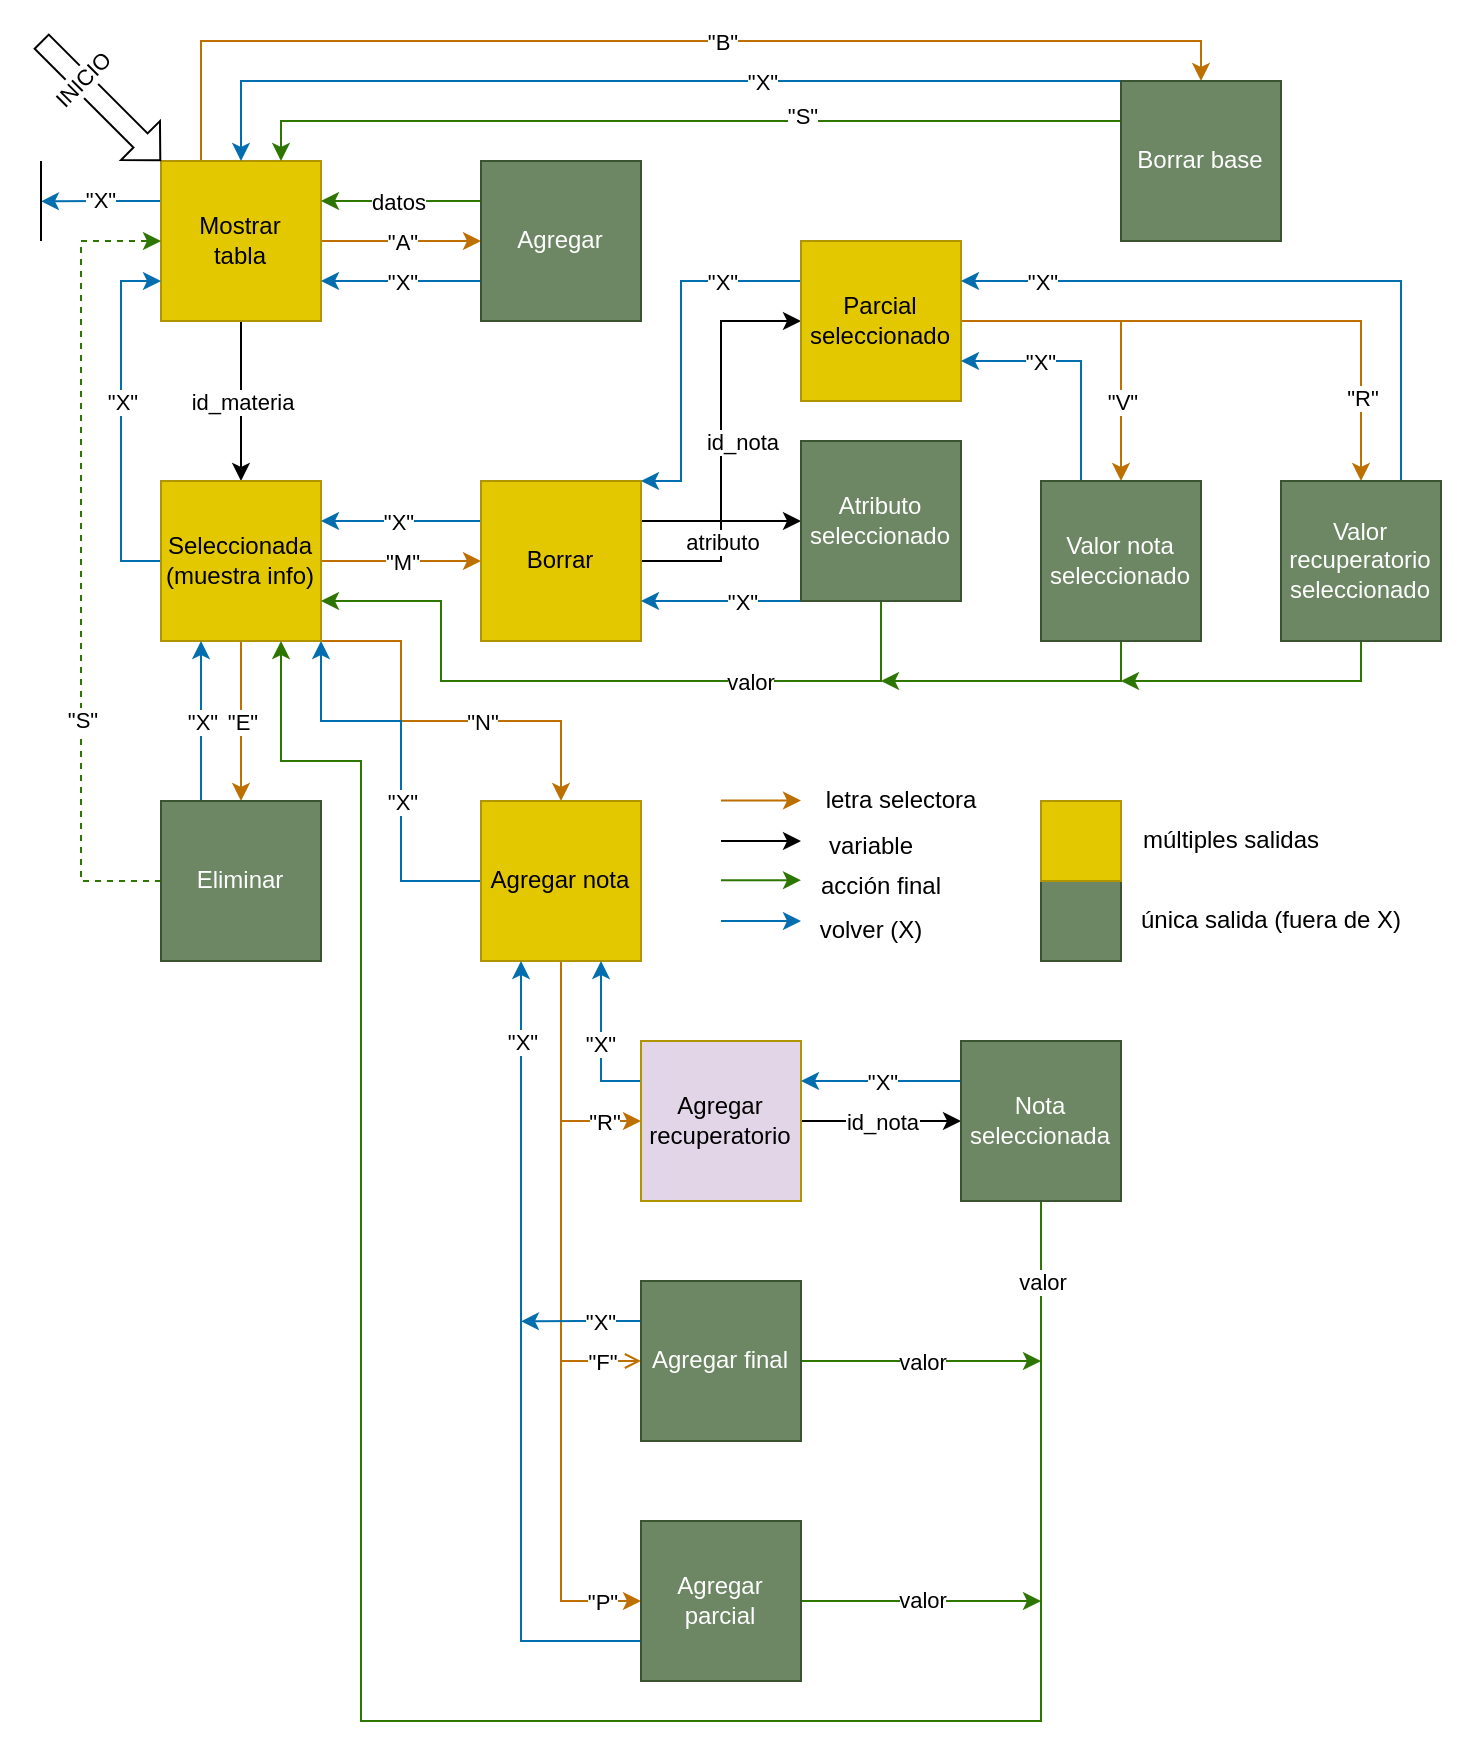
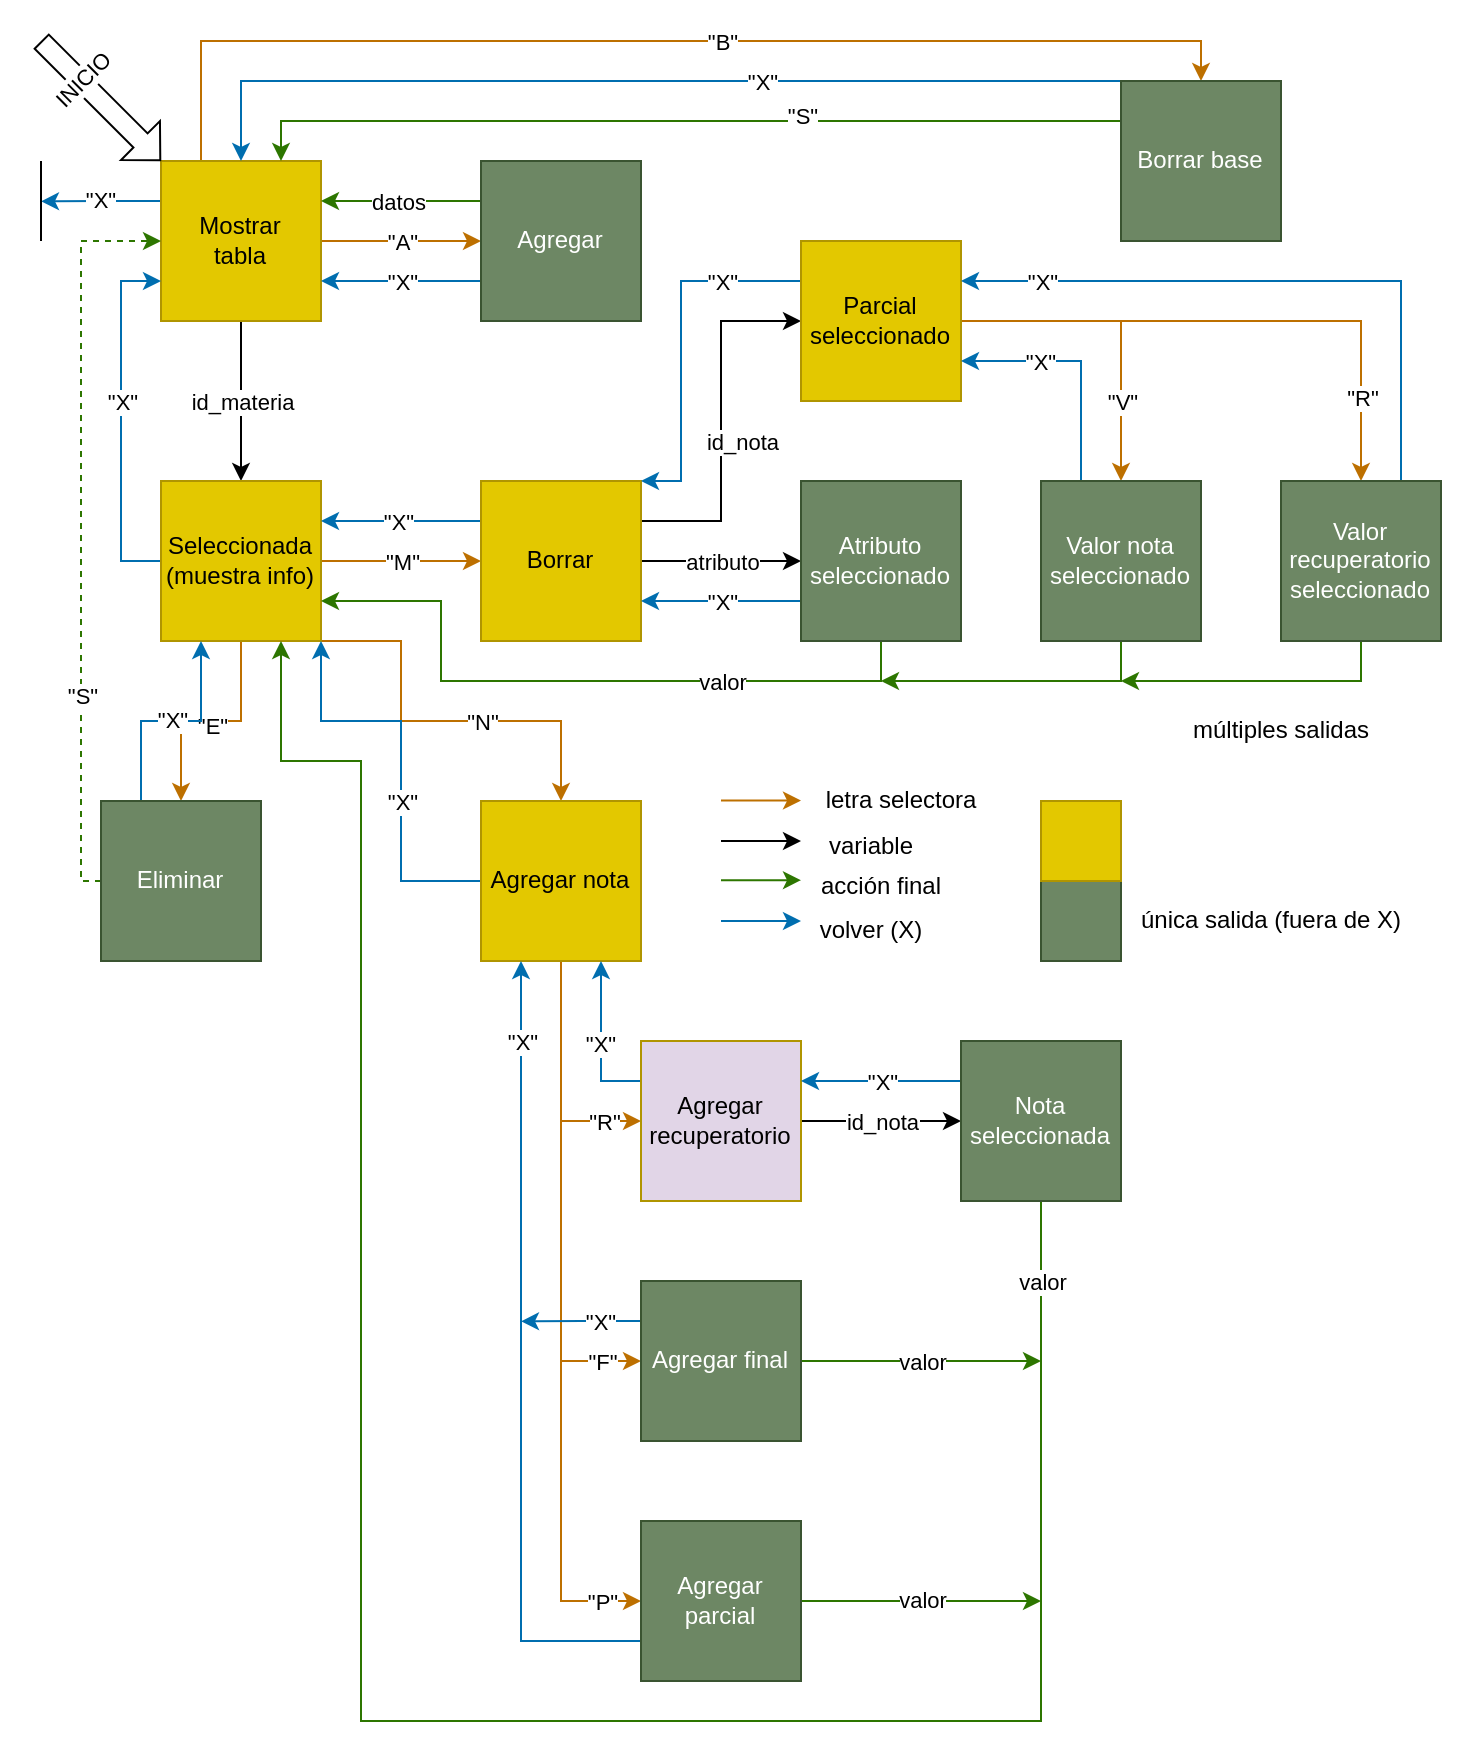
node "Atributo seleccionado": moved (881, 521) -> (881, 561)
node "múltiples salidas": moved (1231, 841) -> (1281, 731)
node "Eliminar": moved (241, 881) -> (181, 881)
edge "Agregar nota" -> "Agregar final": arrowhead open -> classic
